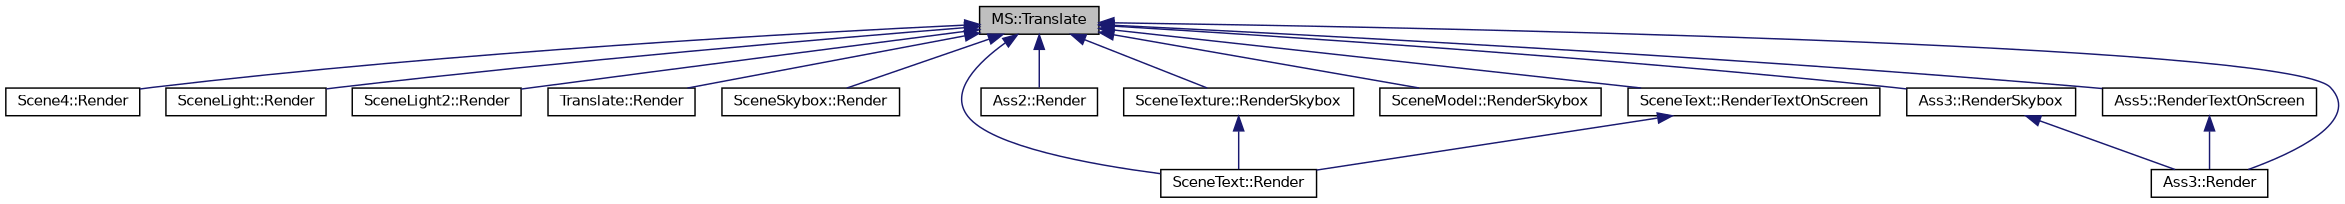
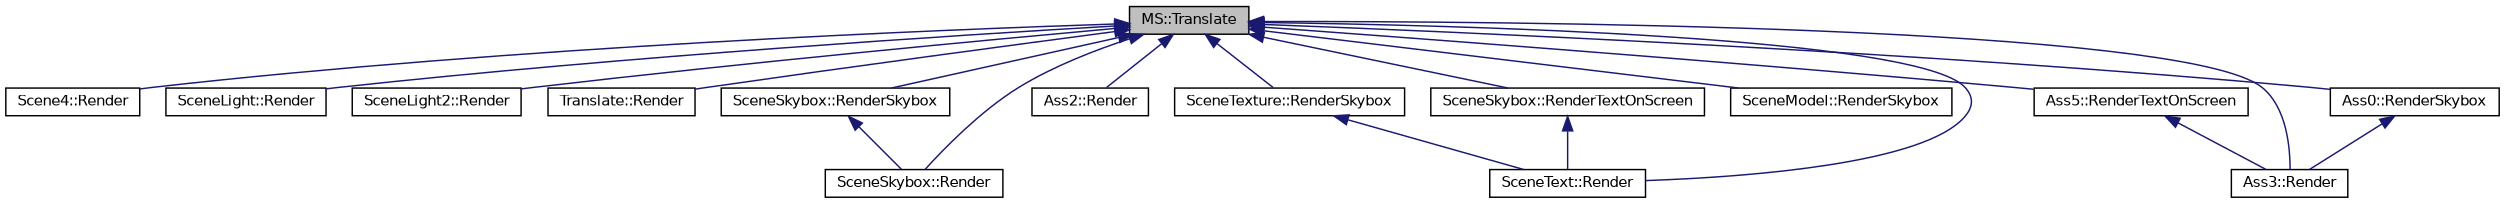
node "SceneSkybox::RenderSkybox": added
node "SceneText::RenderTextOnScreen": label "SceneText::RenderTextOnScreen" -> "SceneSkybox::RenderTextOnScreen"
node "Ass3::RenderSkybox": label "Ass3::RenderSkybox" -> "Ass0::RenderSkybox"
